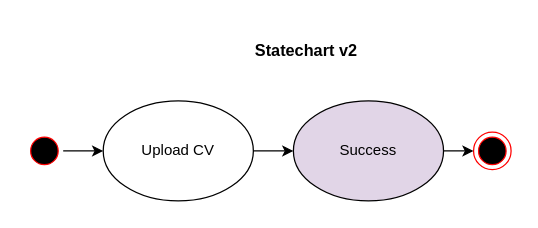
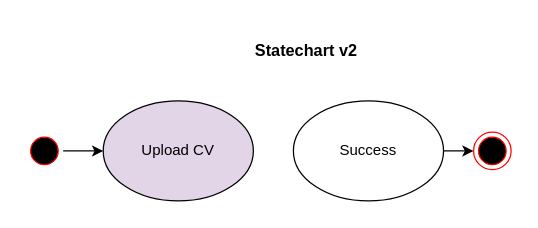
node "Upload CV": fillcolor #ffffff -> #e1d5e7
edge "Upload CV" -> "Success": removed
node "Success": fillcolor #e1d5e7 -> #ffffff
